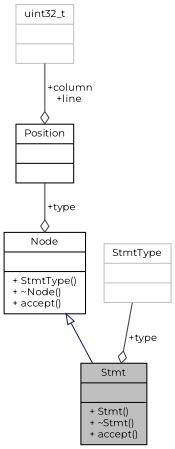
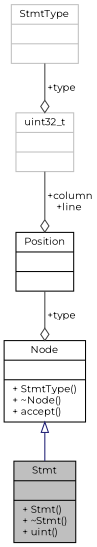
edge "StmtType" -> "Stmt": now "StmtType" -> "uint32_t"
node "Stmt": text "+ accept()" -> "+ uint()"
